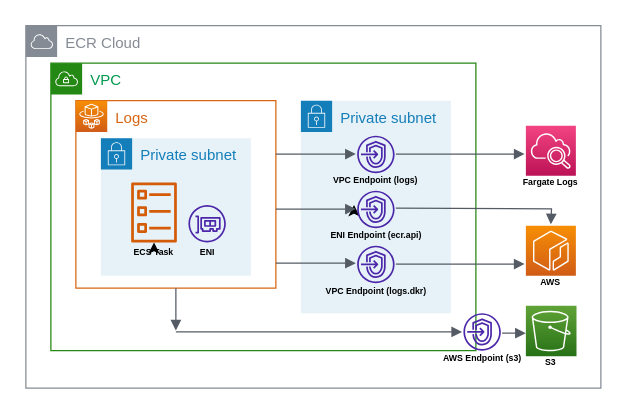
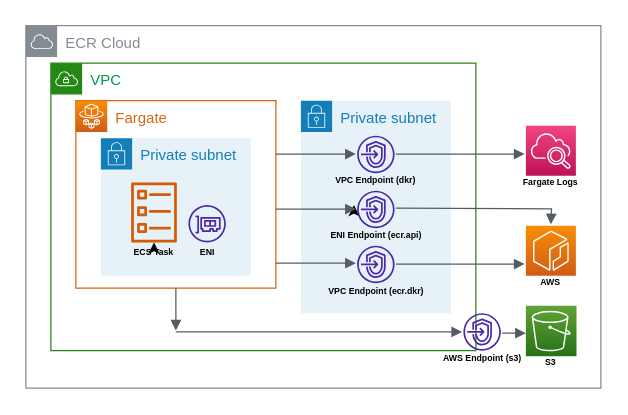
node "Logs": label "Logs" -> "Fargate"
node "VPC Endpoint (logs)": label "VPC Endpoint (logs)" -> "VPC Endpoint (dkr)"
node "VPC Endpoint (logs.dkr)": label "VPC Endpoint (logs.dkr)" -> "VPC Endpoint (ecr.dkr)"
